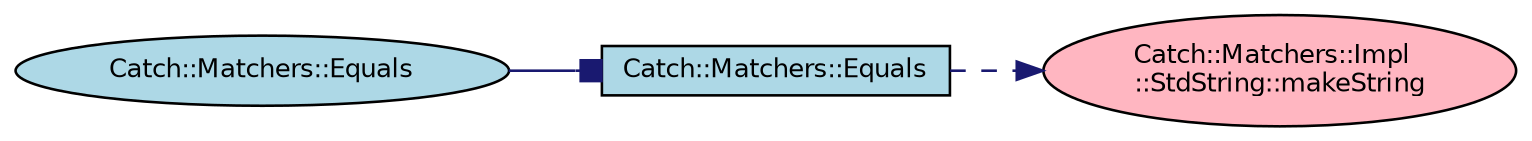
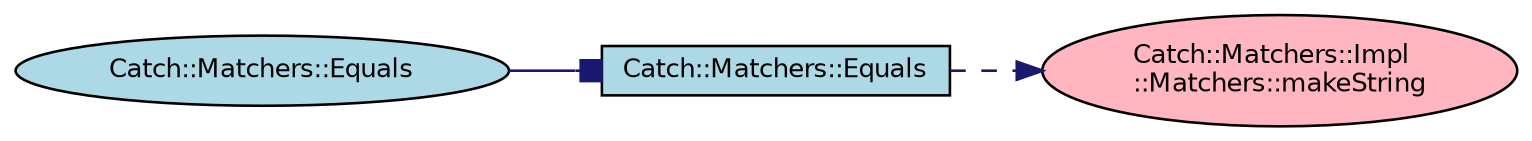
node "Catch::Matchers::Impl ::StdString::makeString": label "Catch::Matchers::Impl ::StdString::makeString" -> "Catch::Matchers::Impl ::Matchers::makeString"
